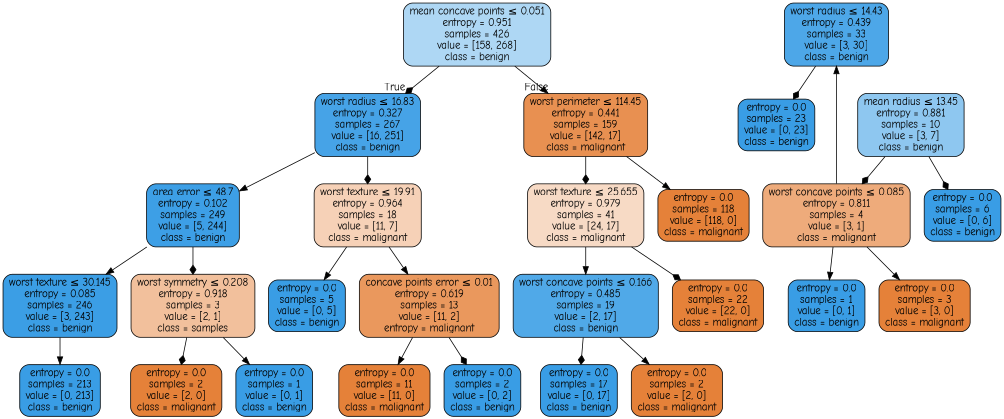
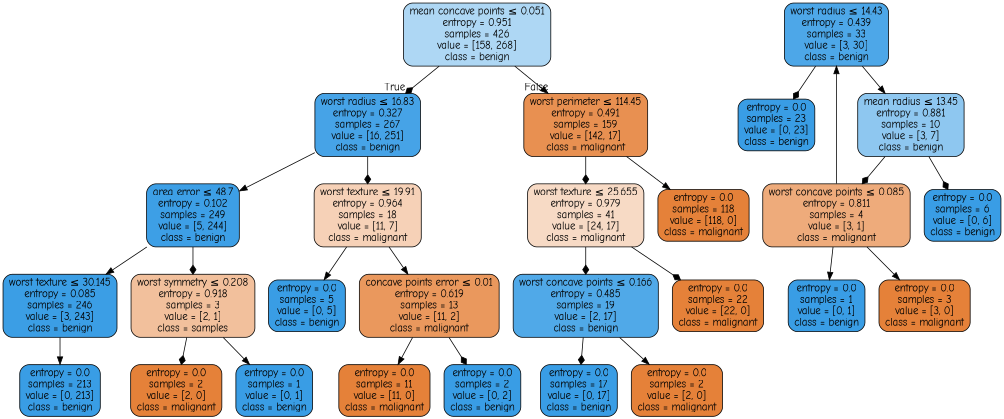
edge "worst radius ≤ 14.43" -> "mean radius ≤ 13.45": added
node "worst perimeter ≤ 114.45": text "entropy = 0.441" -> "entropy = 0.491"
edge "worst texture ≤ 25.655" -> "worst concave points ≤ 0.166": arrowhead normal -> diamond
node "concave points error ≤ 0.01": text "entropy = malignant" -> "class = malignant"
